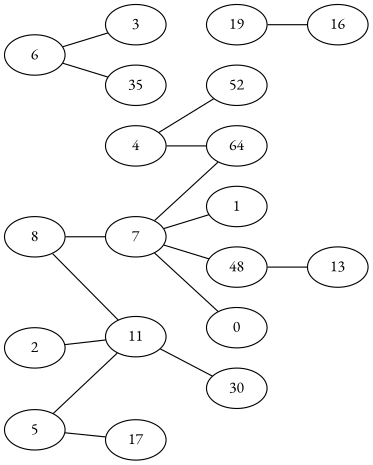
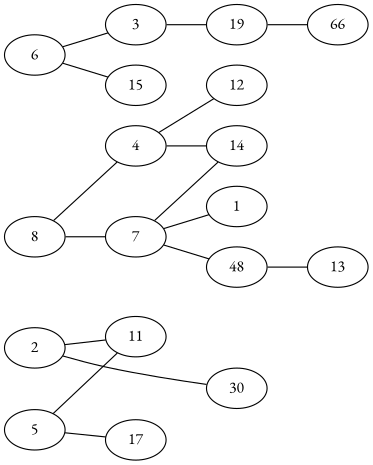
edge "3" -- "19": added
node "16": label "16" -> "66"
node "35": label "35" -> "15"
node "52": label "52" -> "12"
node "64": label "64" -> "14"
edge "8" -- "11": now "8" -- "4"
node "0": removed
edge "11" -- "30": now "2" -- "30"
